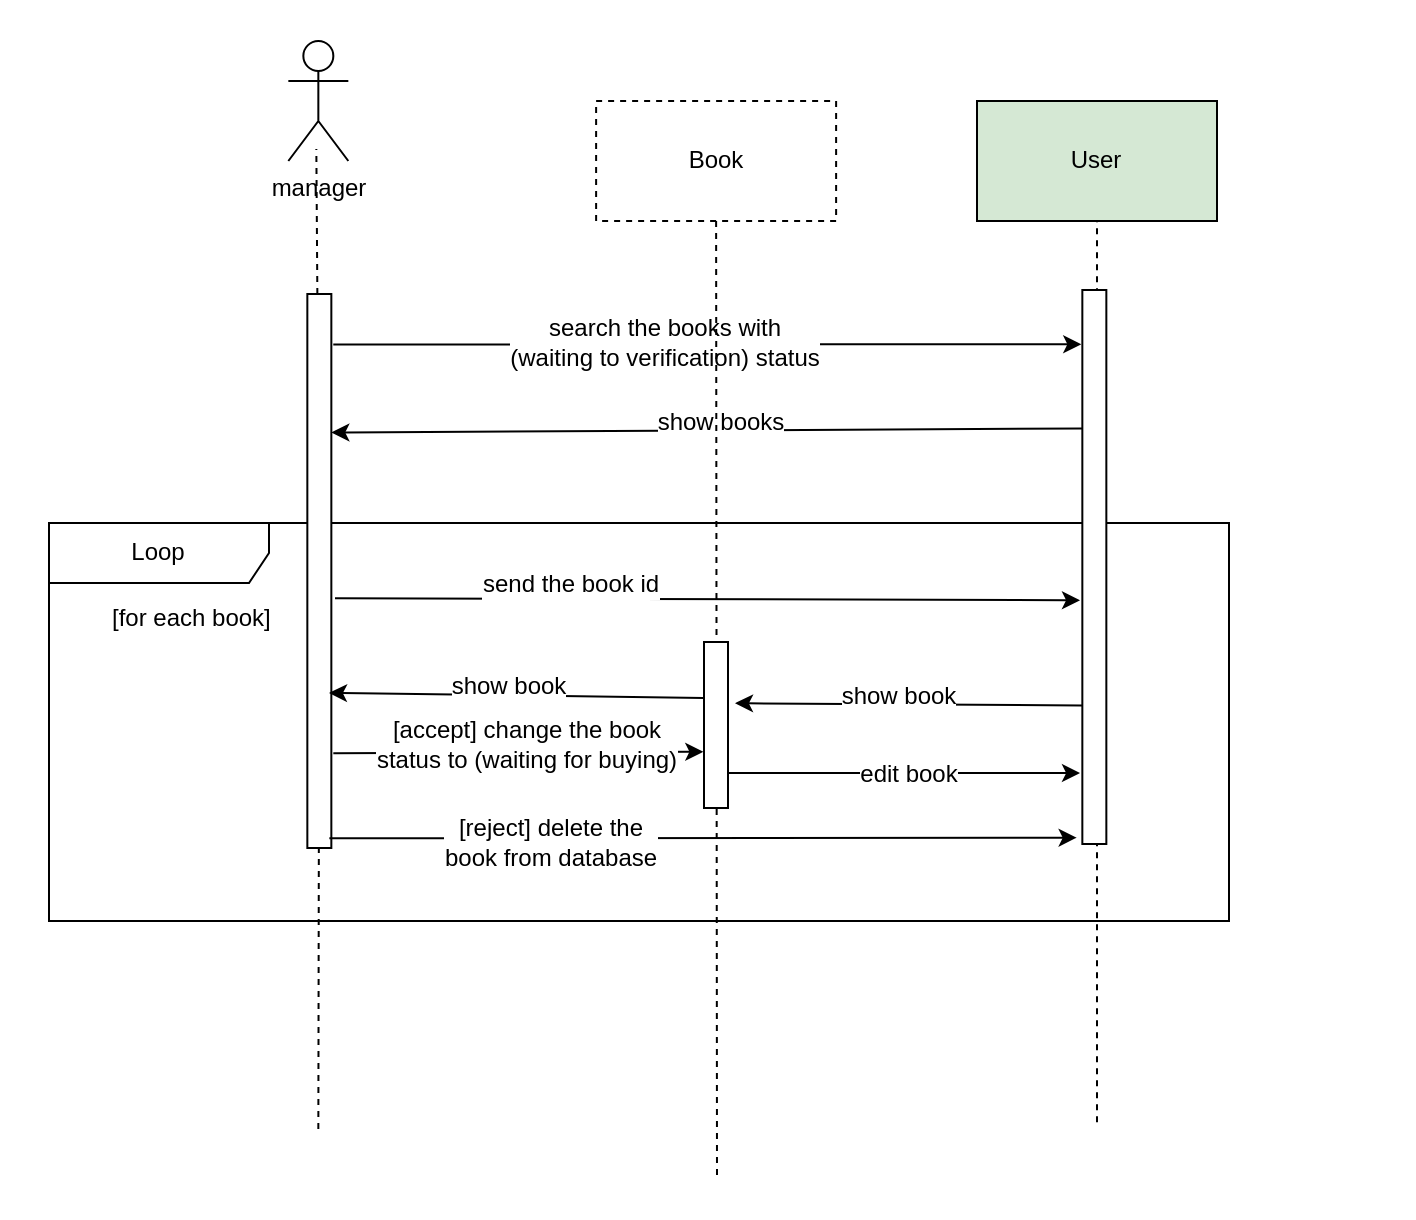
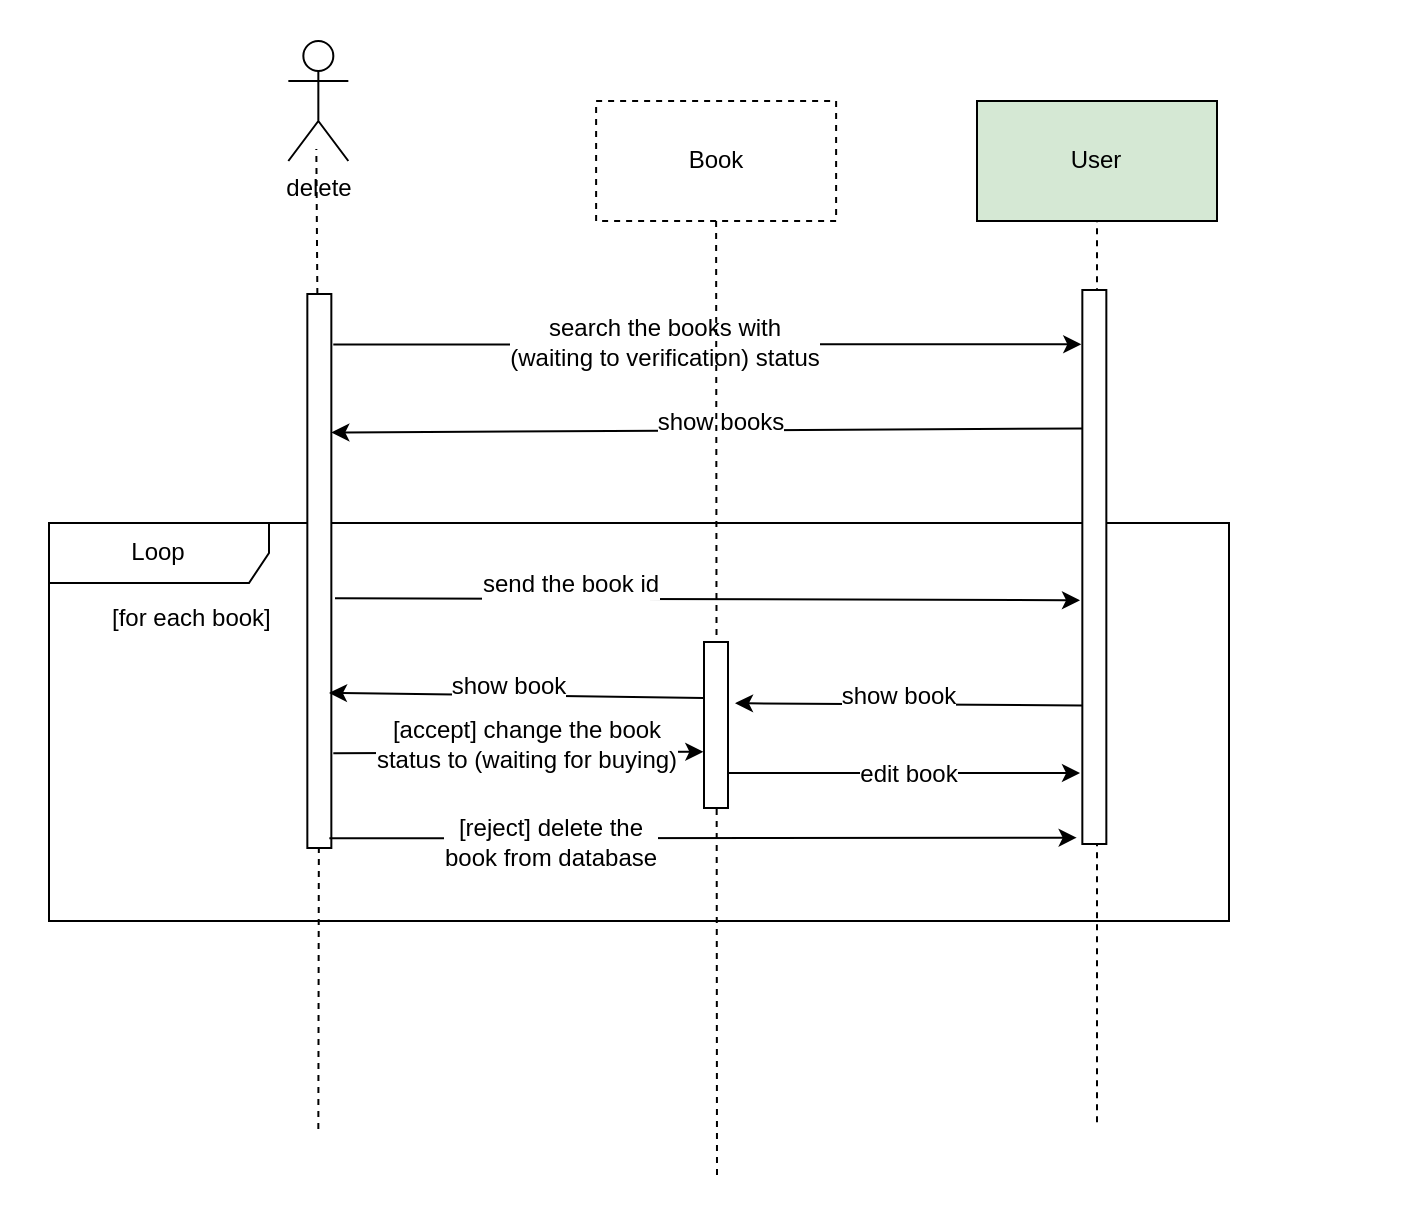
node "manager": label "manager" -> "delete"
